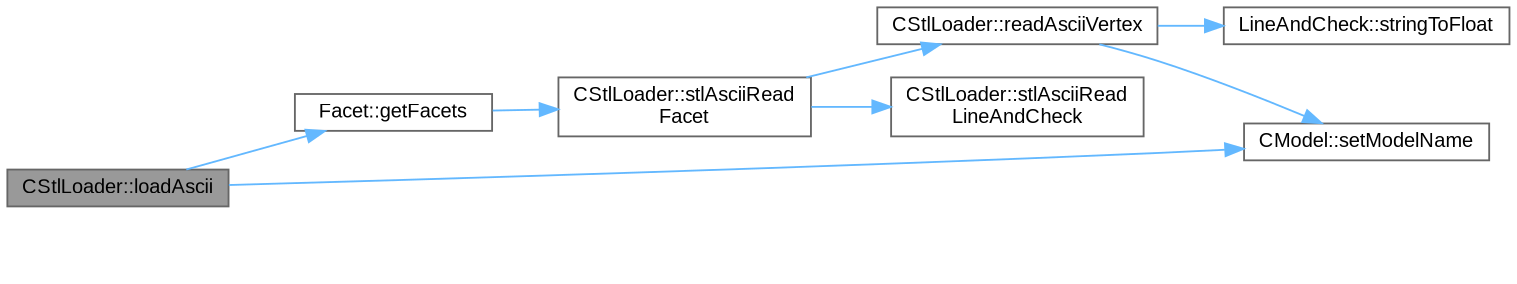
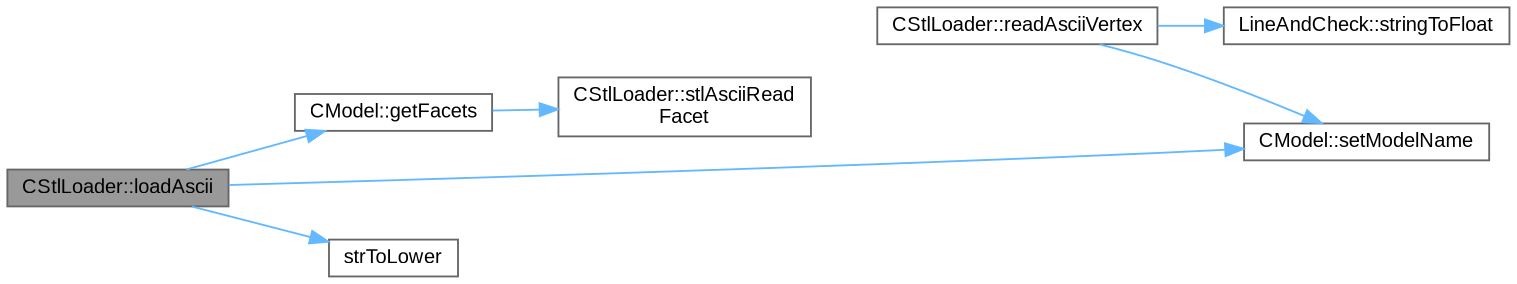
edge "CStlLoader::stlAsciiRead Facet" -> "CStlLoader::readAsciiVertex": removed
node "CStlLoader::stlAsciiRead LineAndCheck": removed
node "Facet::getFacets": label "Facet::getFacets" -> "CModel::getFacets"
node "strToLower": added
